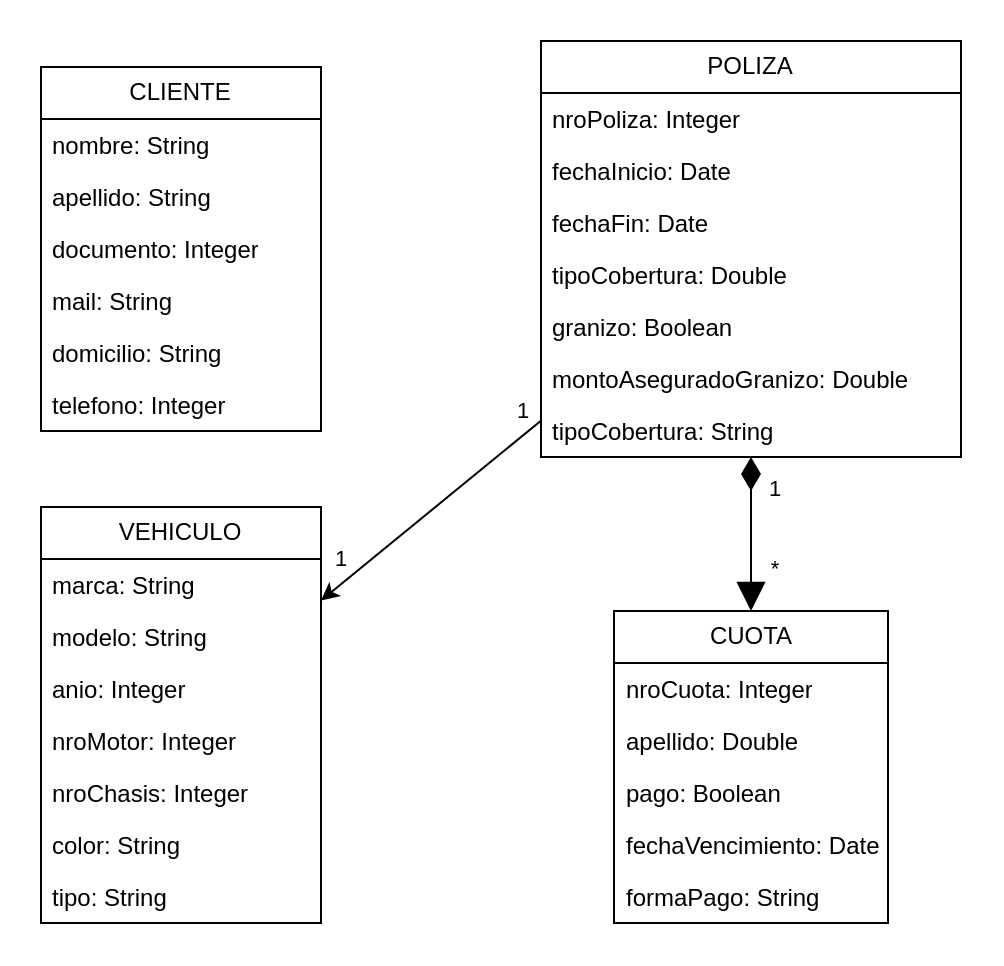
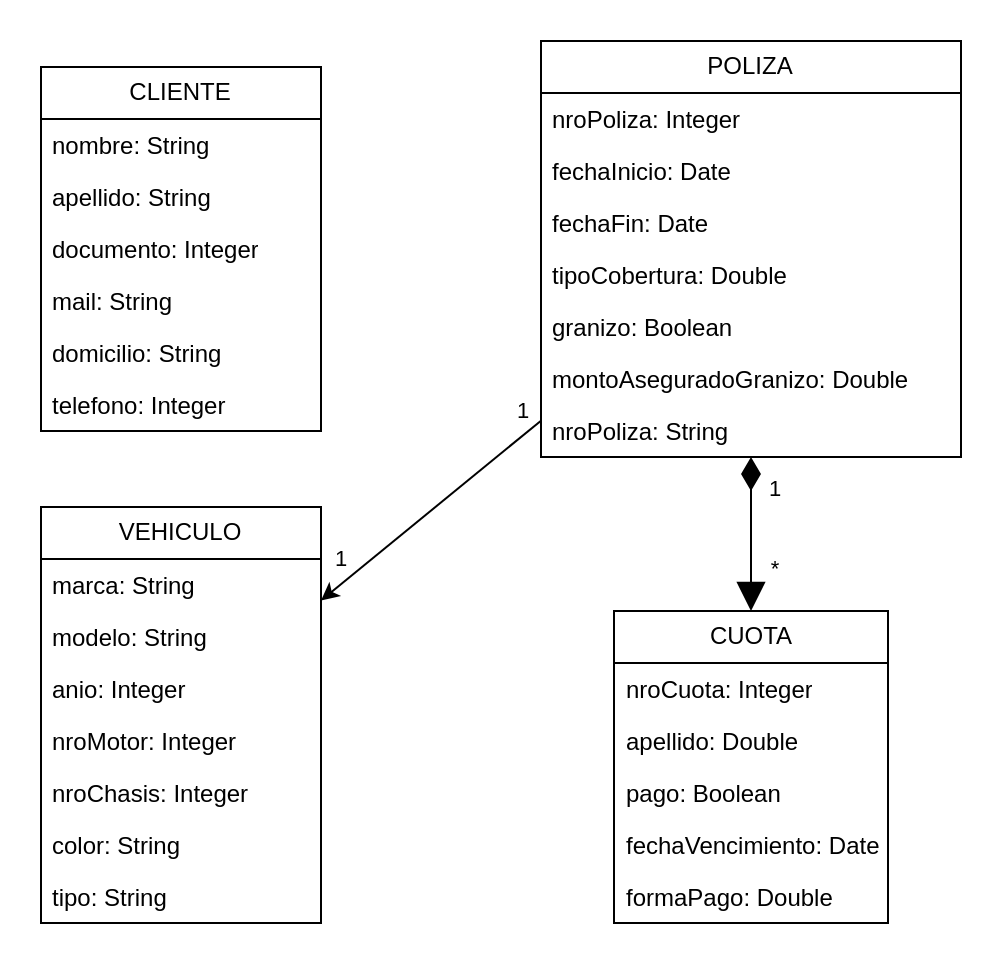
node "tipoCobertura: String": label "tipoCobertura: String" -> "nroPoliza: String"
node "formaPago: String": label "formaPago: String" -> "formaPago: Double"
